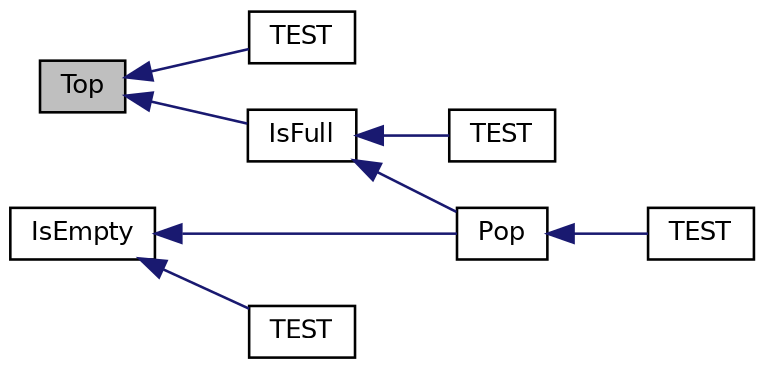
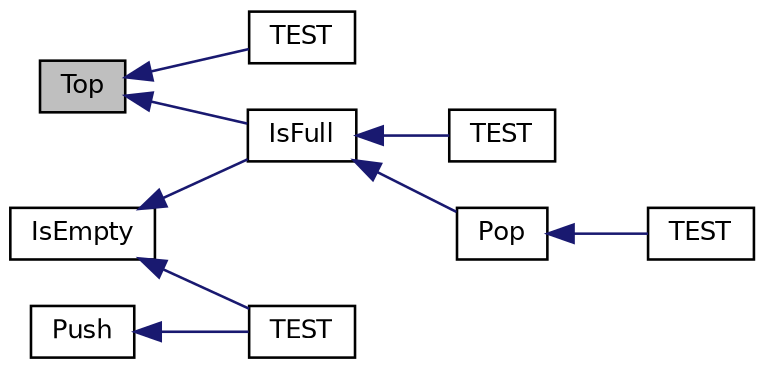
edge "Pop" -> "IsEmpty": now "IsFull" -> "IsEmpty"
node "Push": added
